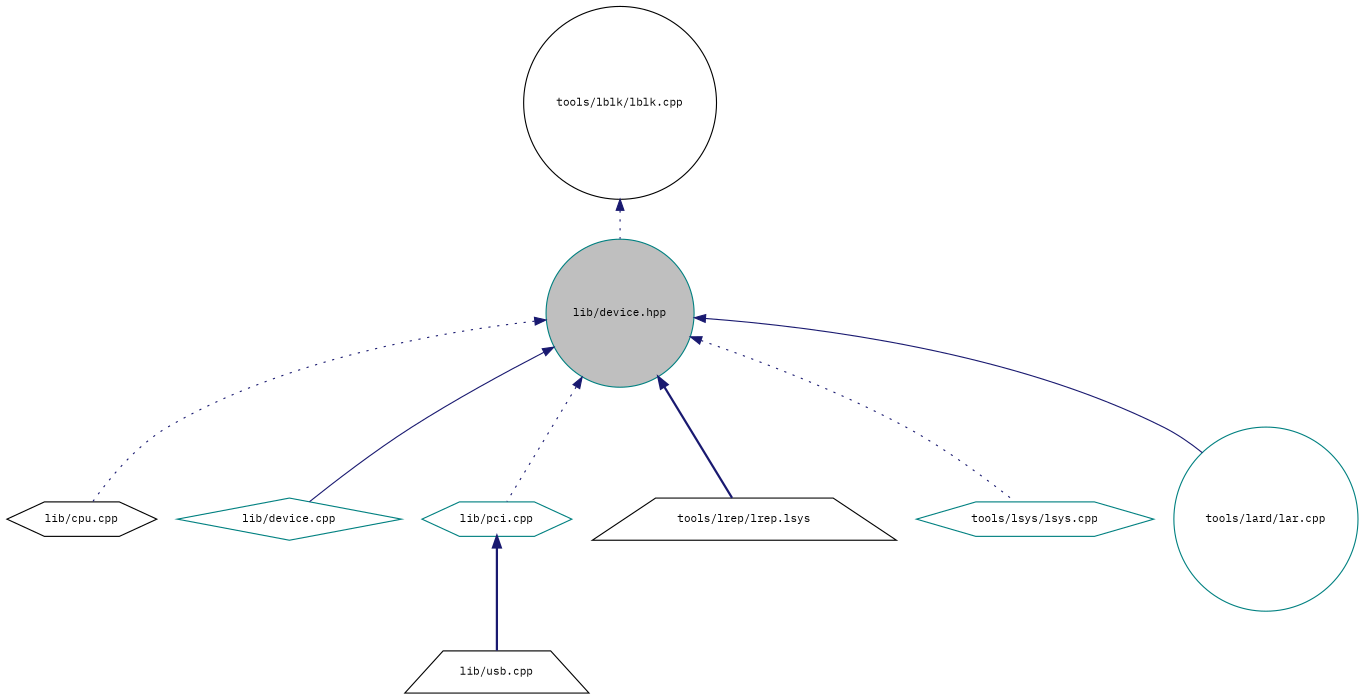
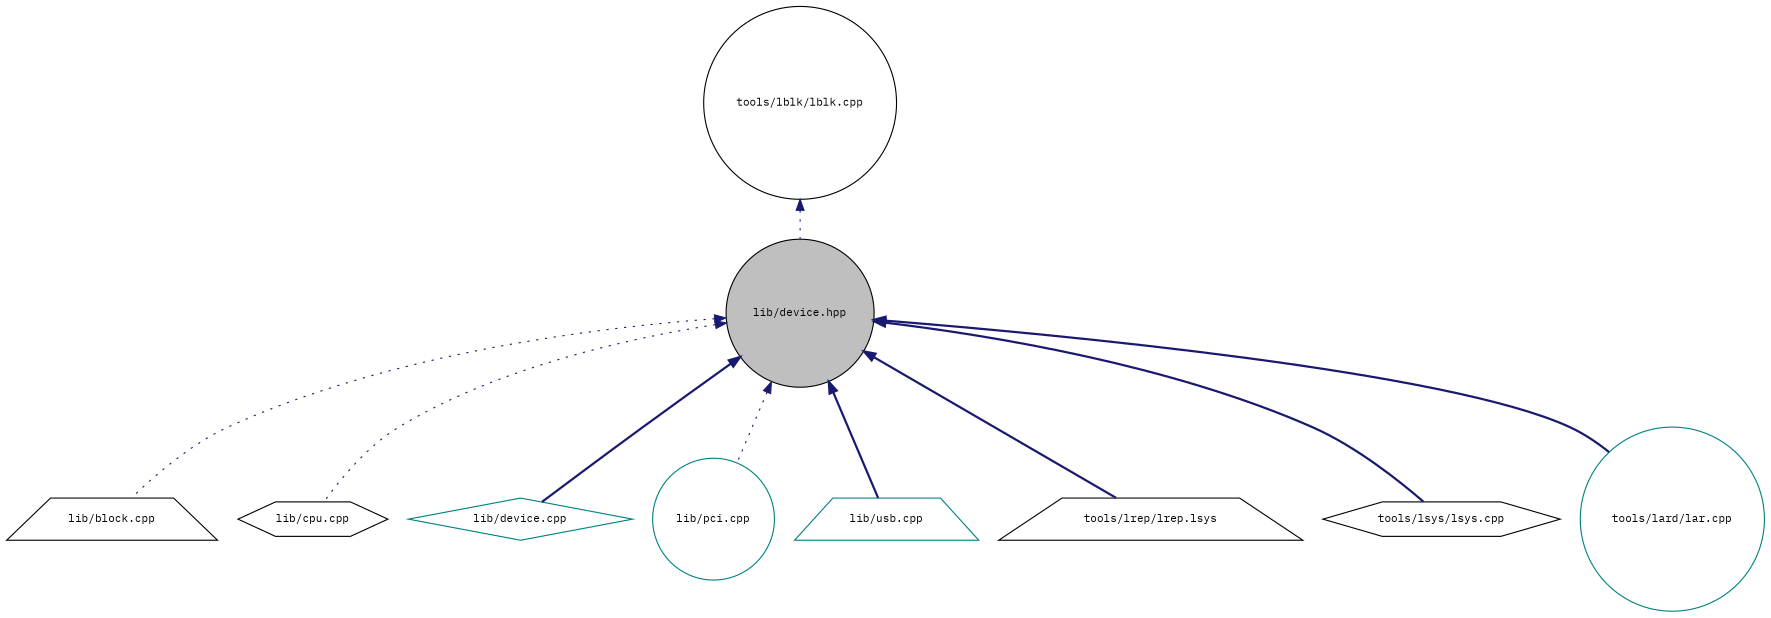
node "lib/device.hpp": color teal -> black
edge "tools/lard/lar.cpp" -> "lib/device.hpp": style solid -> bold
edge "tools/lsys/lsys.cpp" -> "lib/device.hpp": style dotted -> bold
edge "lib/device.cpp" -> "lib/device.hpp": style solid -> bold
node "lib/block.cpp": added
node "lib/pci.cpp": shape hexagon -> circle
node "tools/lsys/lsys.cpp": color teal -> black
edge "lib/usb.cpp" -> "lib/pci.cpp": now "lib/usb.cpp" -> "lib/device.hpp"
node "lib/usb.cpp": color black -> teal
